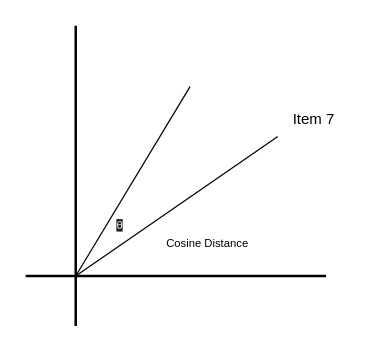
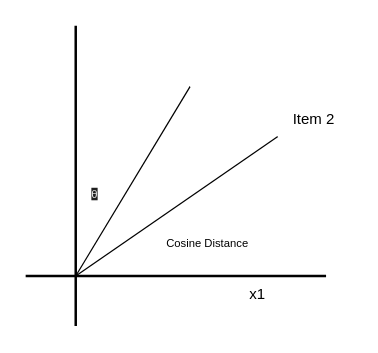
node "Item 7": label "Item 7" -> "Item 2"
node "θ": moved (119, 226) -> (94, 194)
node "x1": added
